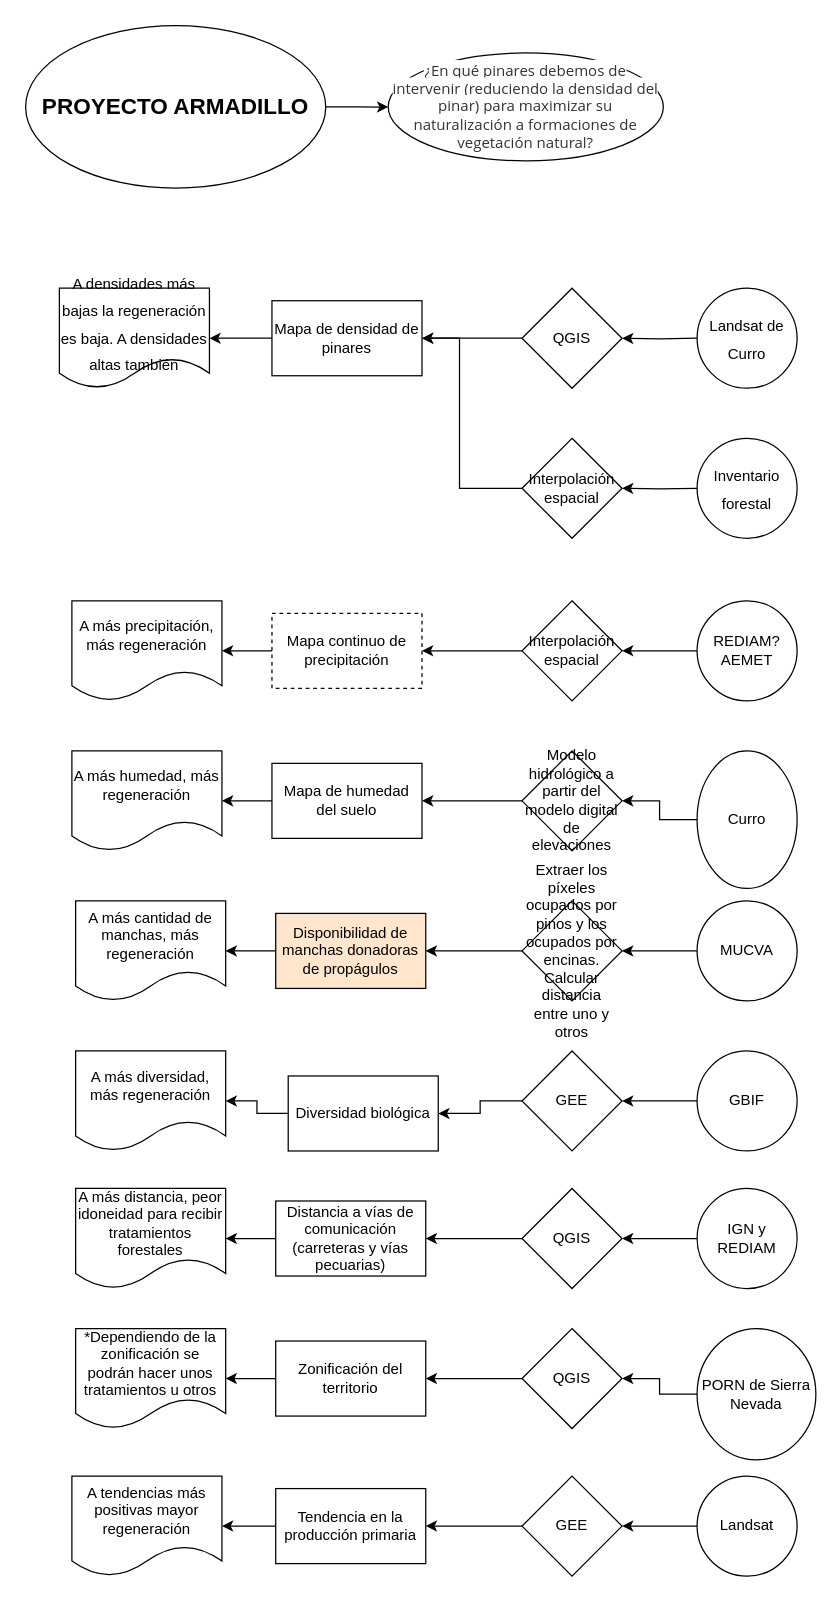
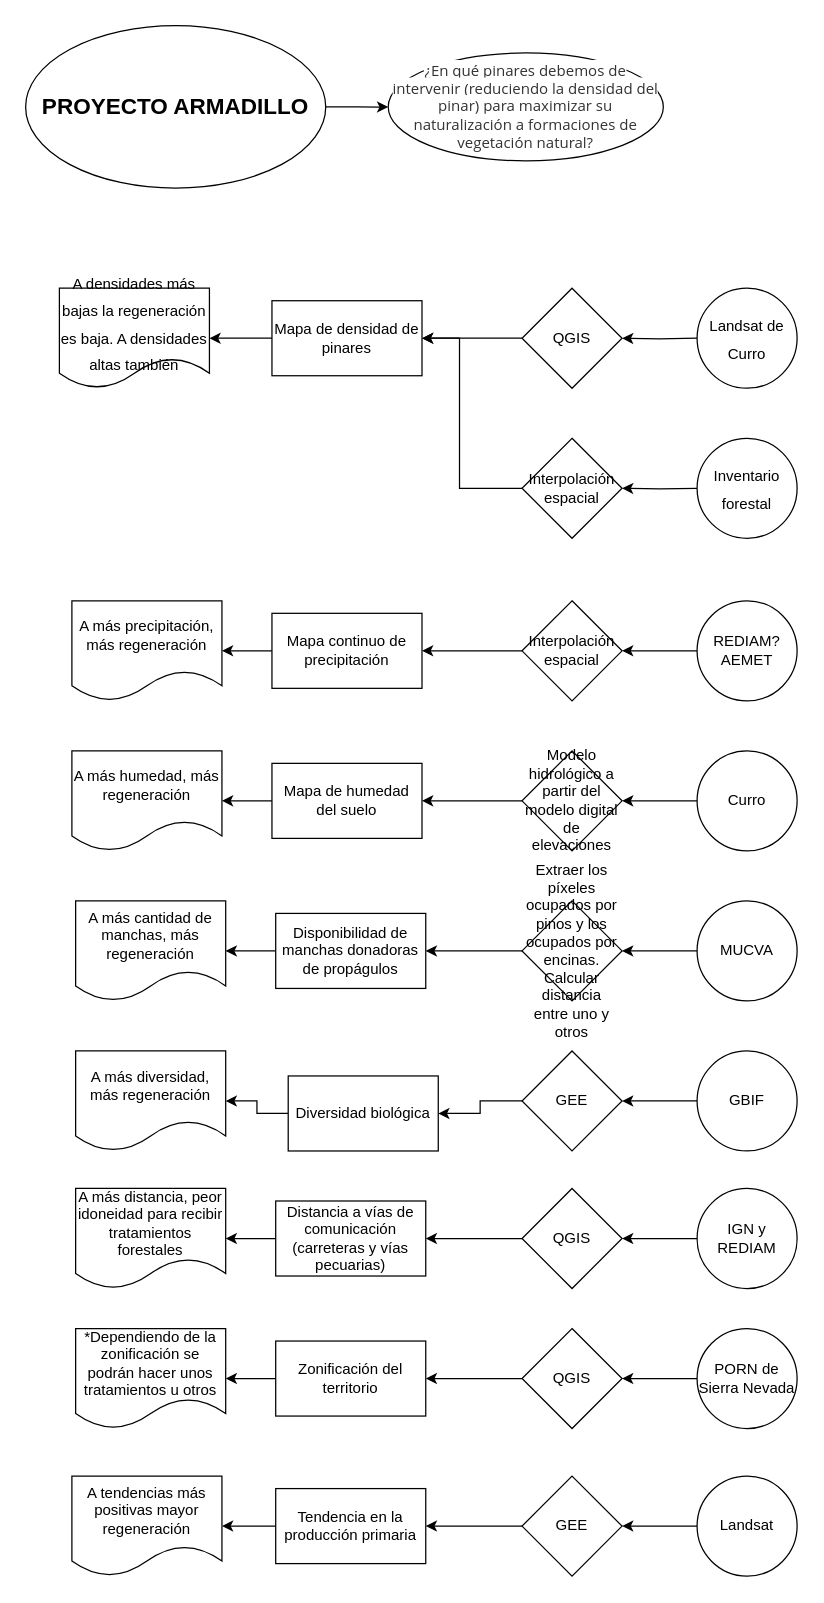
node "Mapa continuo de precipitación": style dashed -> solid
node "Curro": size 100x138 -> 100x100
node "Disponibilidad de manchas donadoras de propágulos": fillcolor #ffe6cc -> #ffffff
node "PORN de Sierra Nevada": size 119x131 -> 100x100
